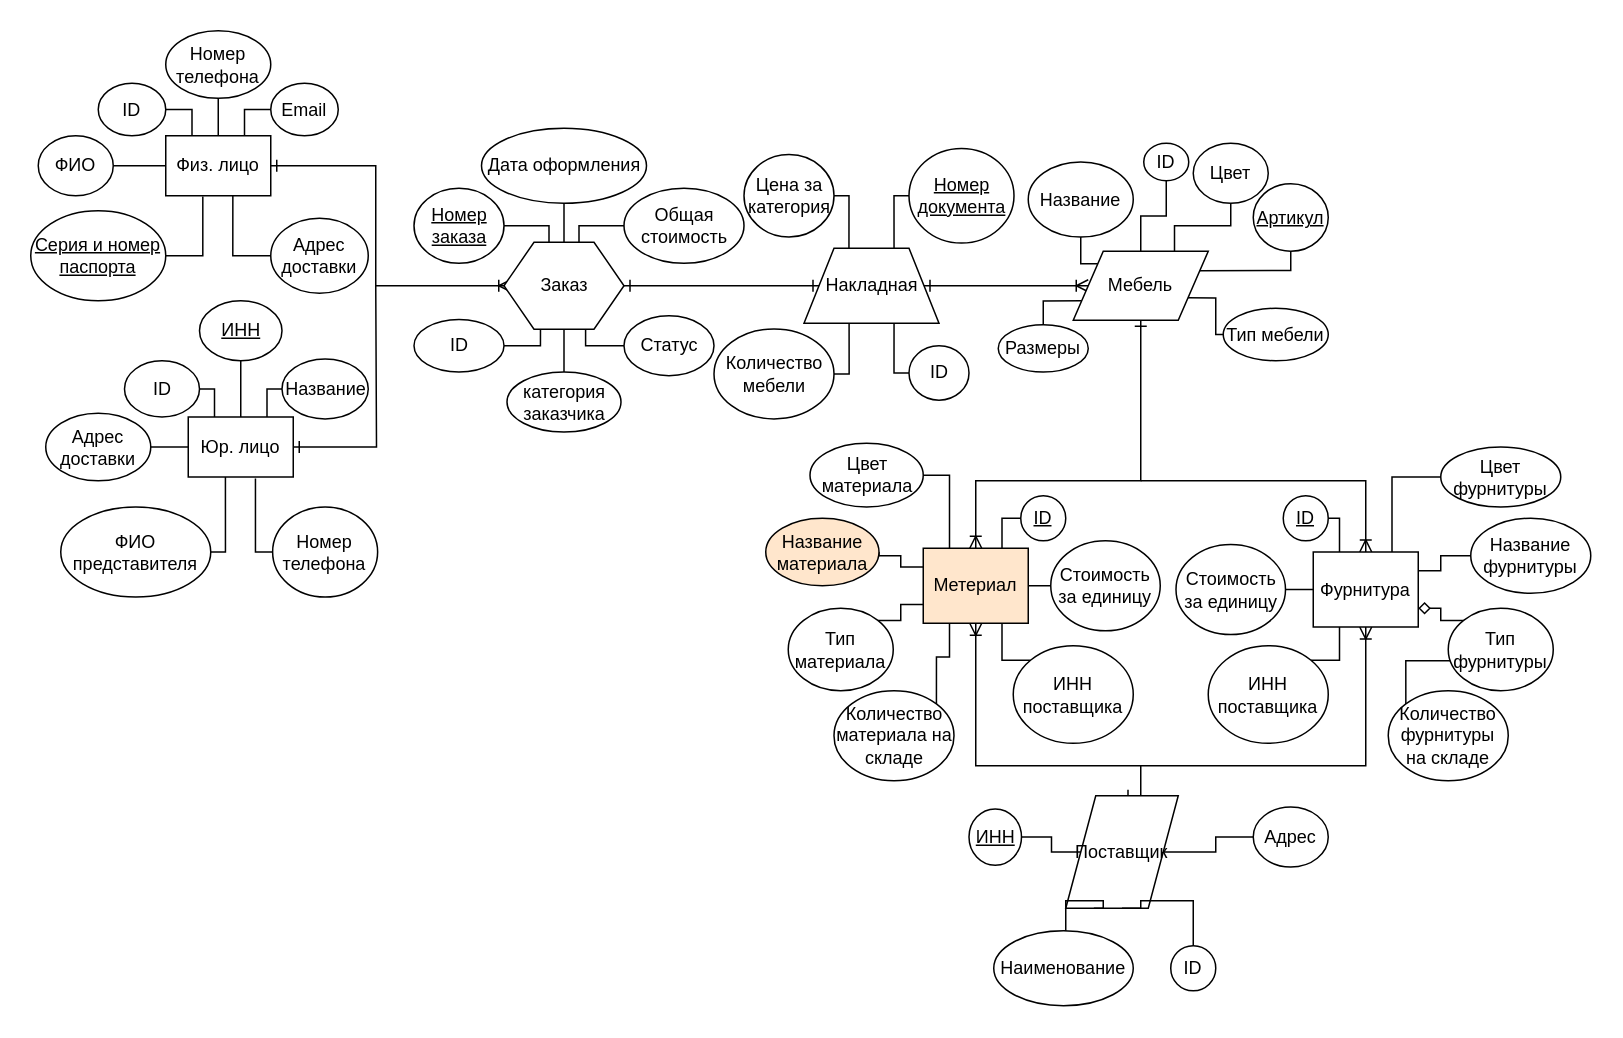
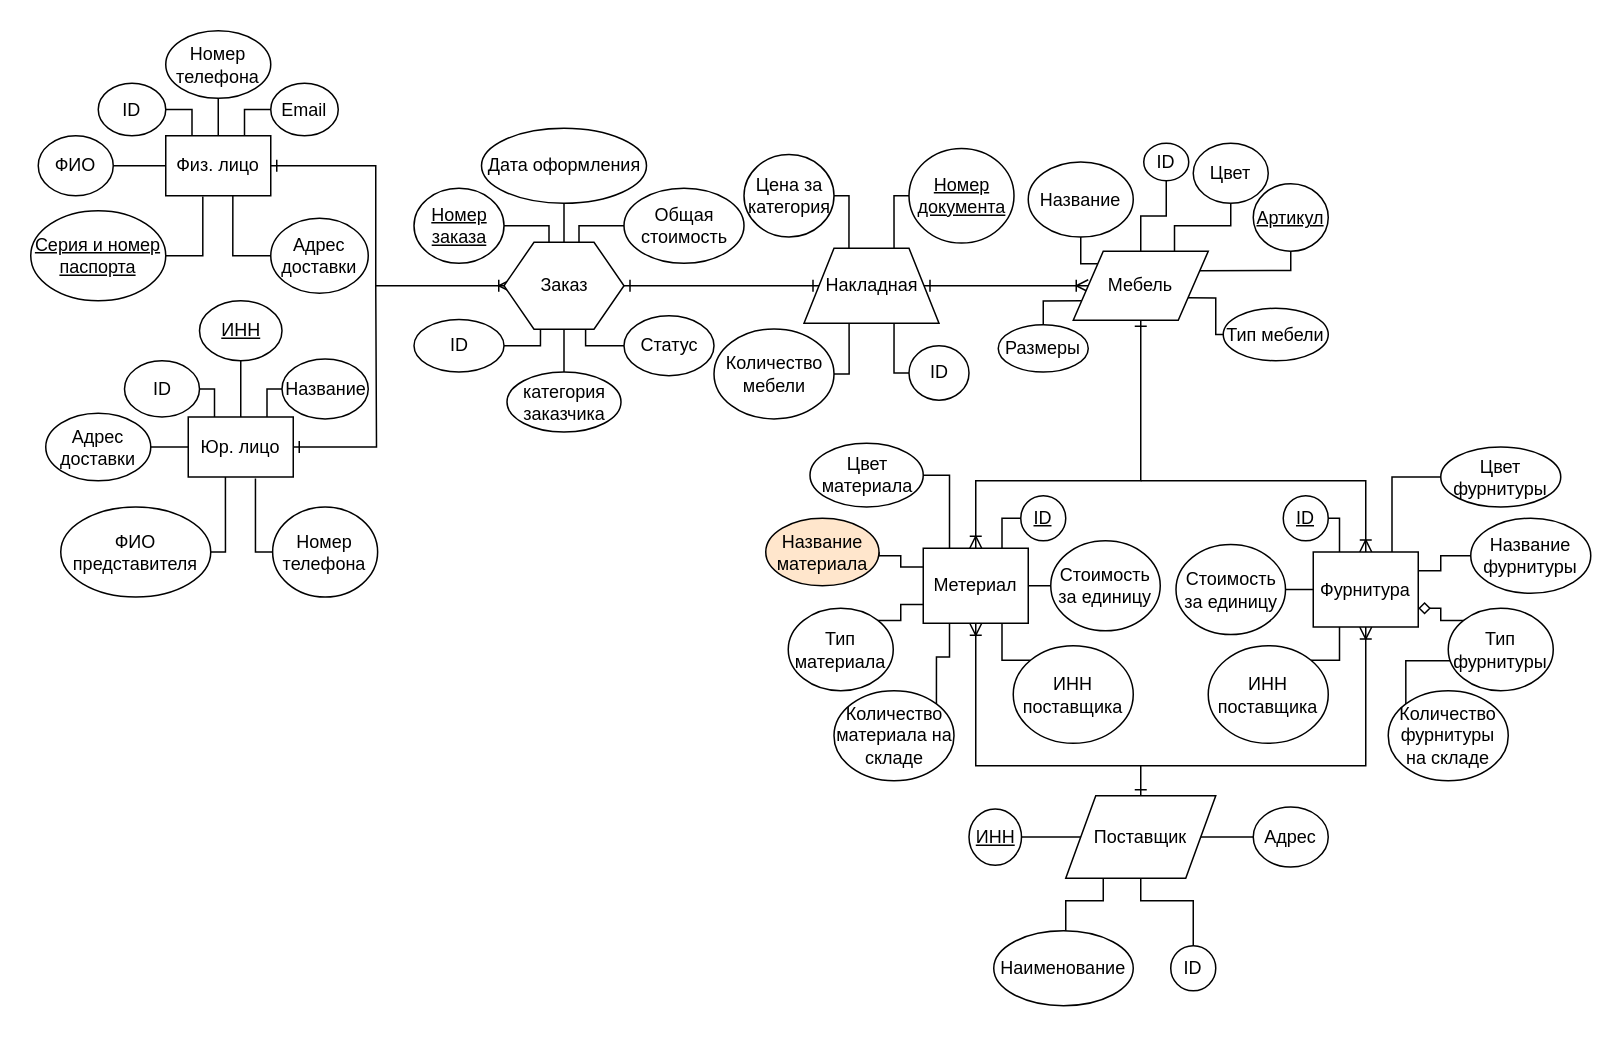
node "Метериал": fillcolor #ffe6cc -> #ffffff
node "Поставщик": size 113x113 -> 150x83
